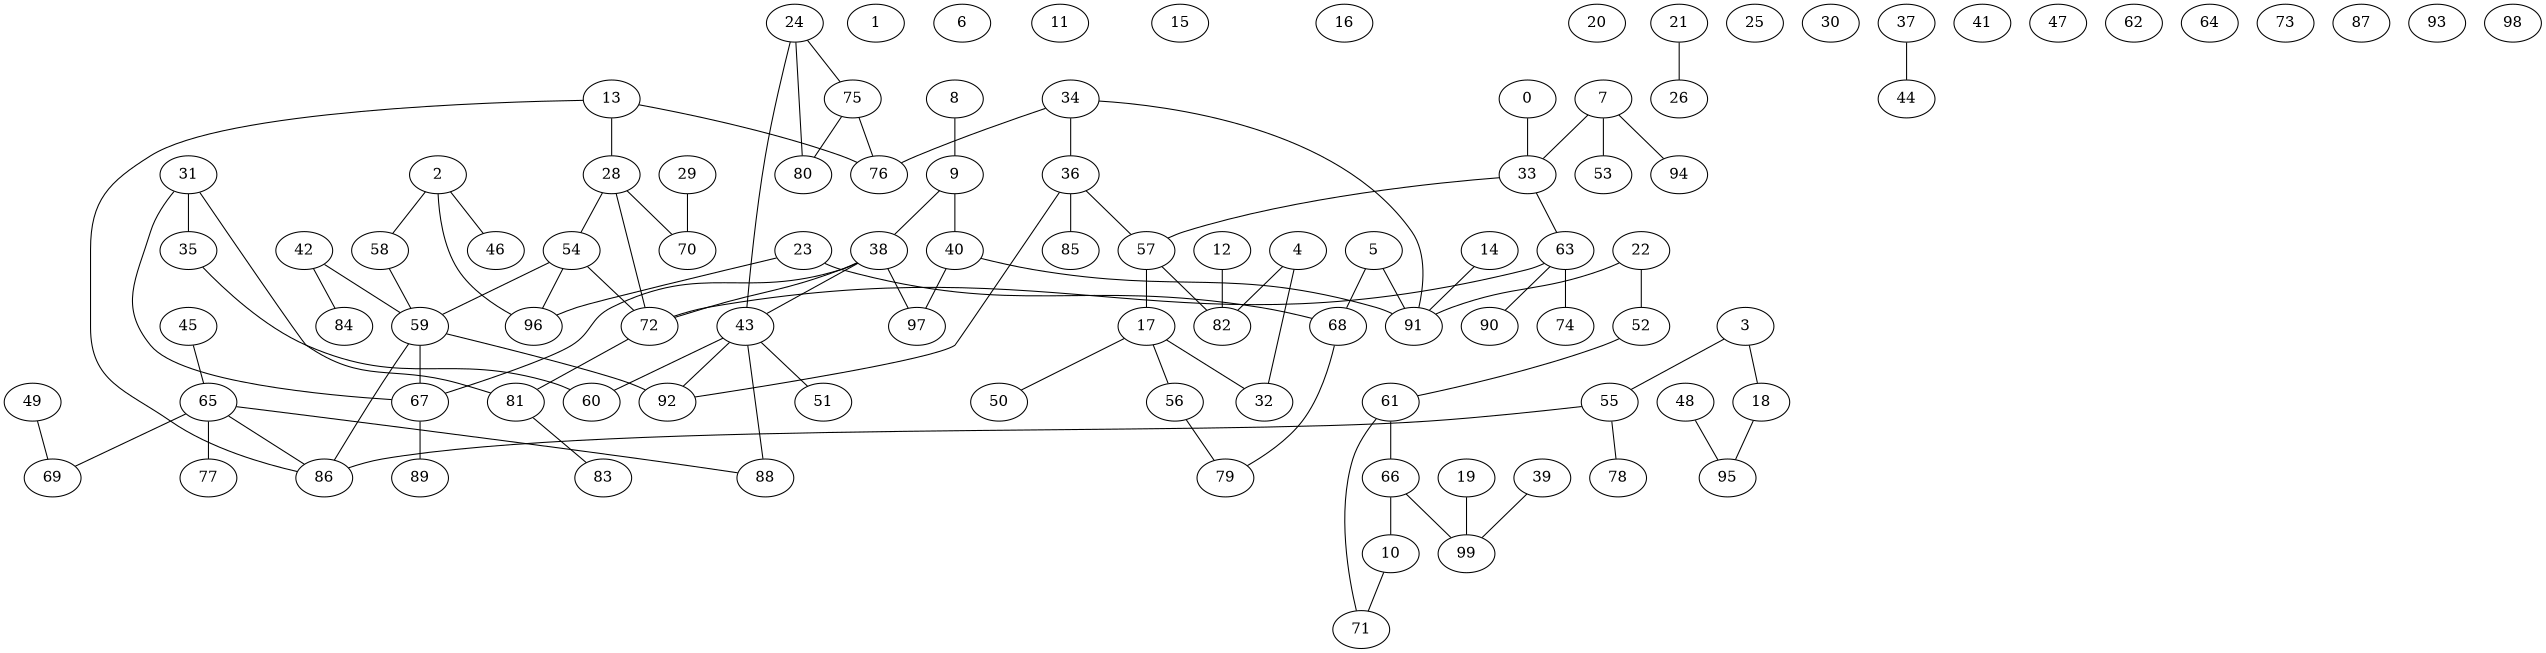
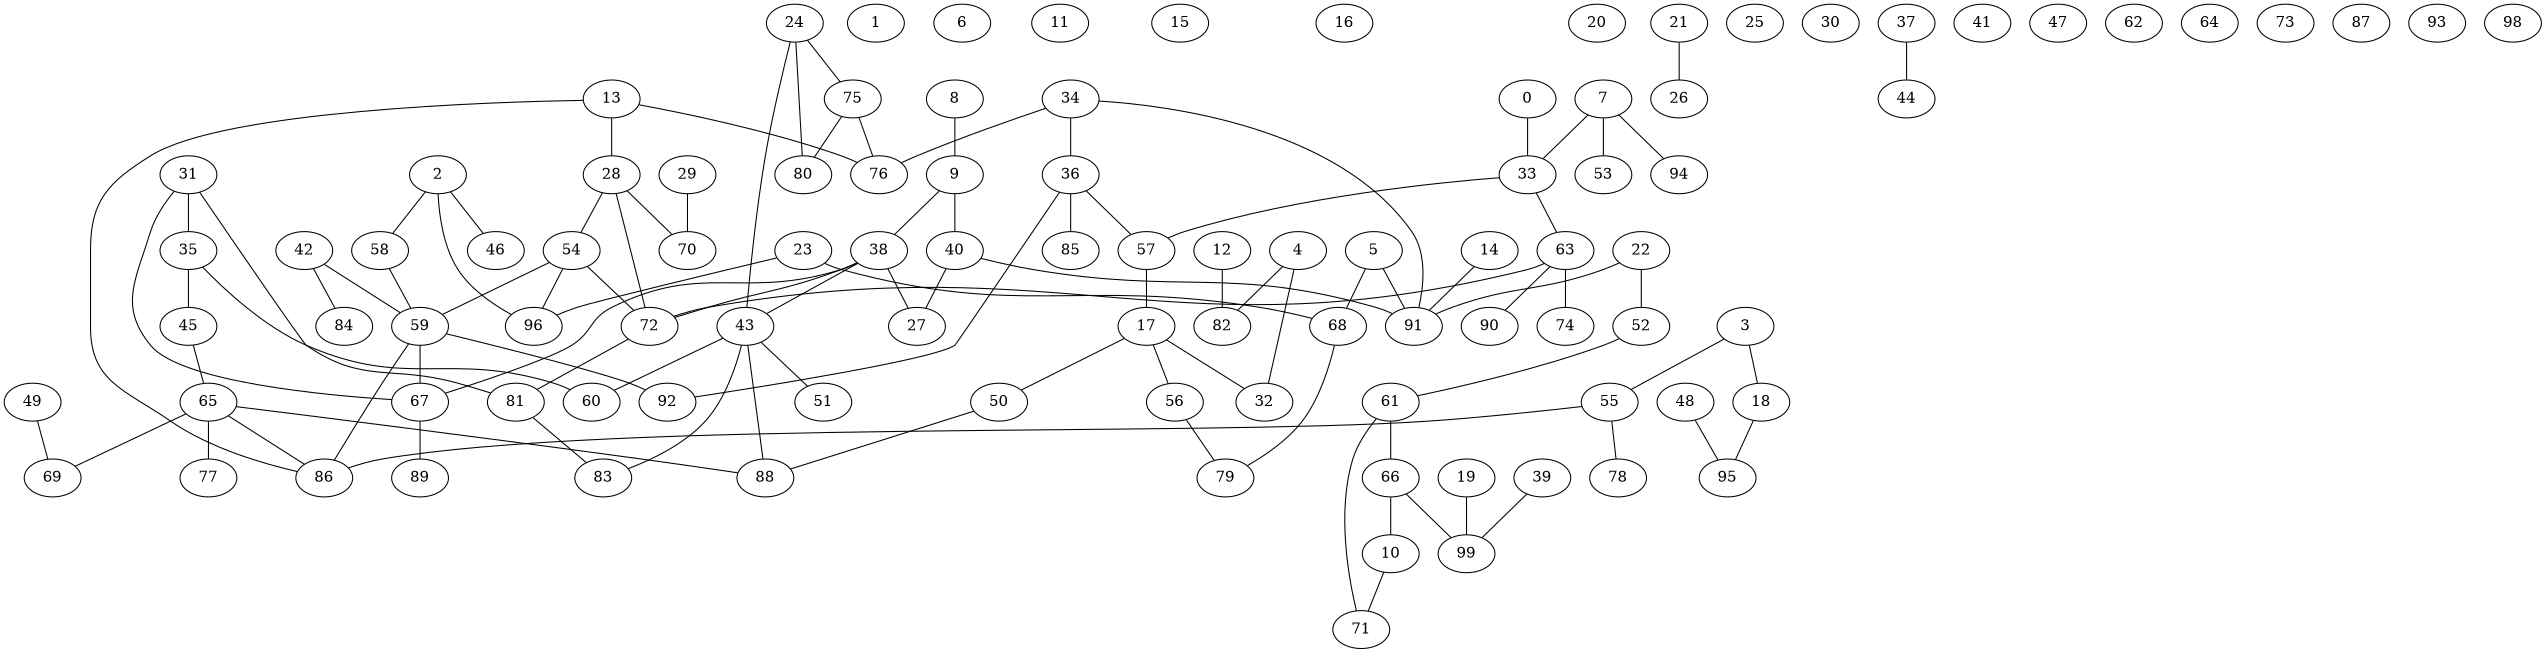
edge "57" -- "82": removed
edge "35" -- "45": added
node "97": label "97" -> "27"
edge "43" -- "92": now "43" -- "83"
edge "50" -- "88": added
